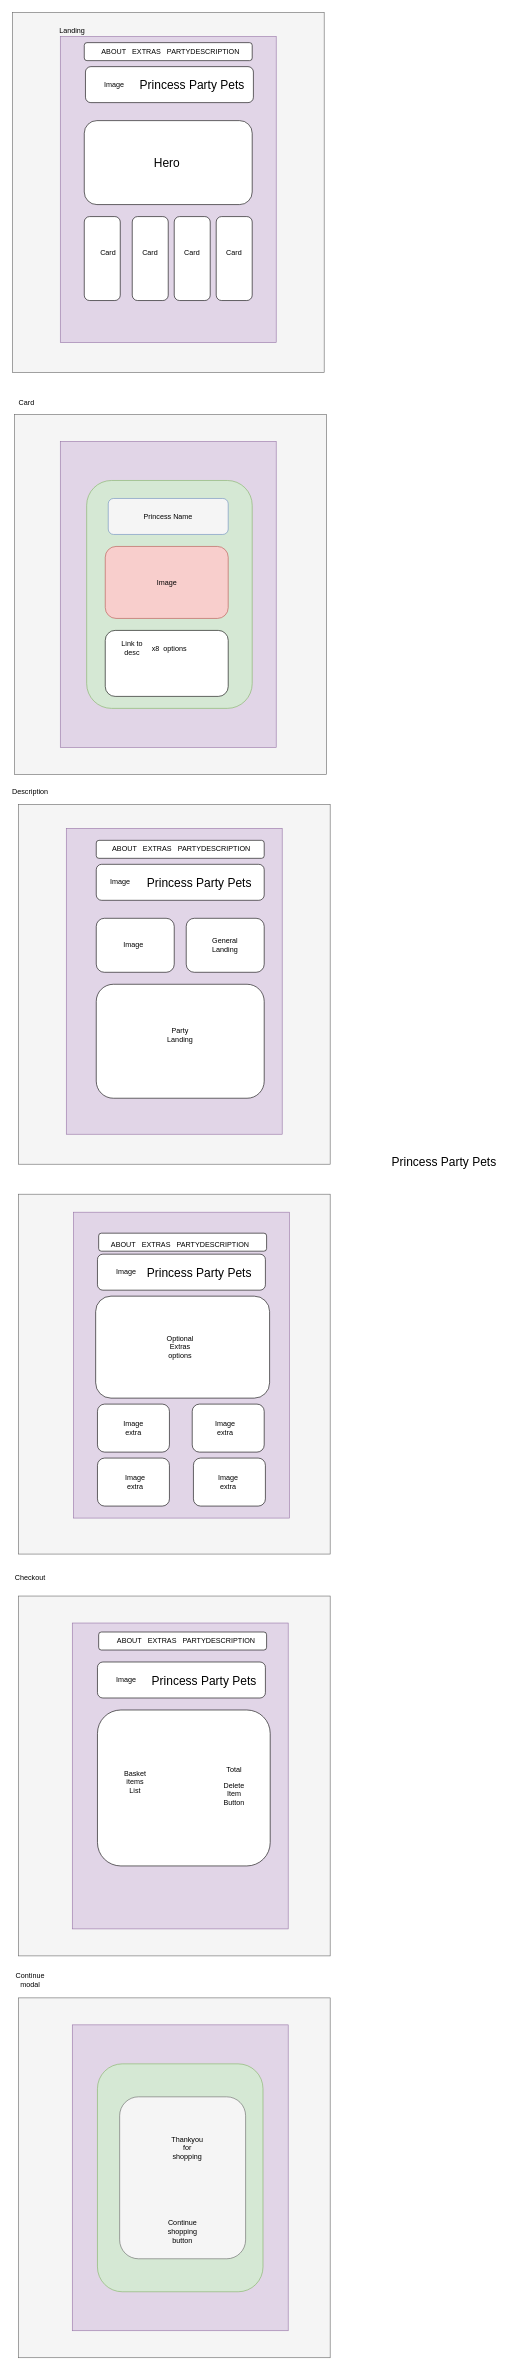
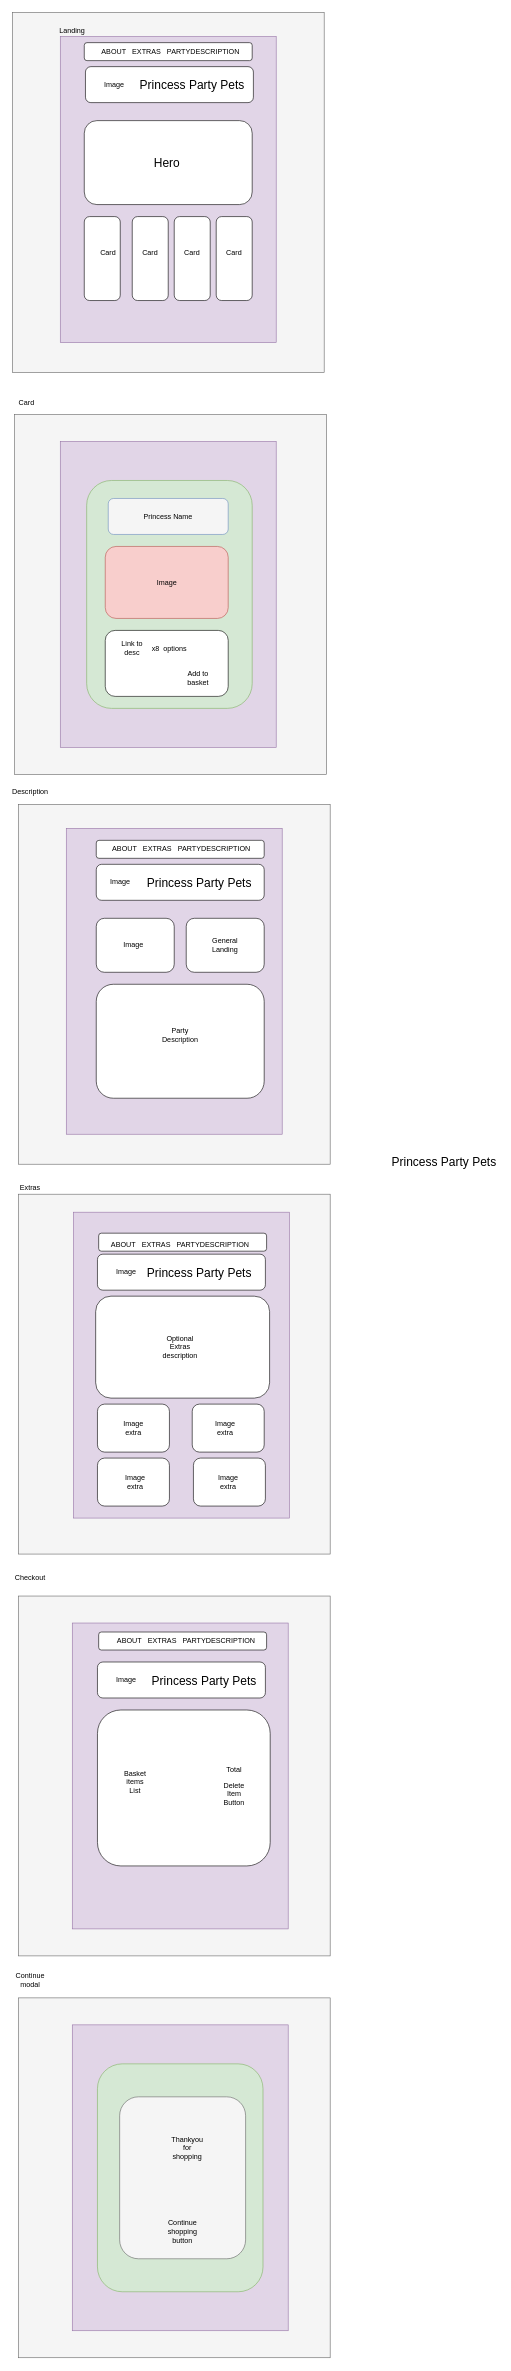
node "Add to basket": added
node "Party Landing": label "Party Landing" -> "Party Description"
node "Extras": added
node "Optional Extras options": label "Optional Extras options" -> "Optional Extras description"
